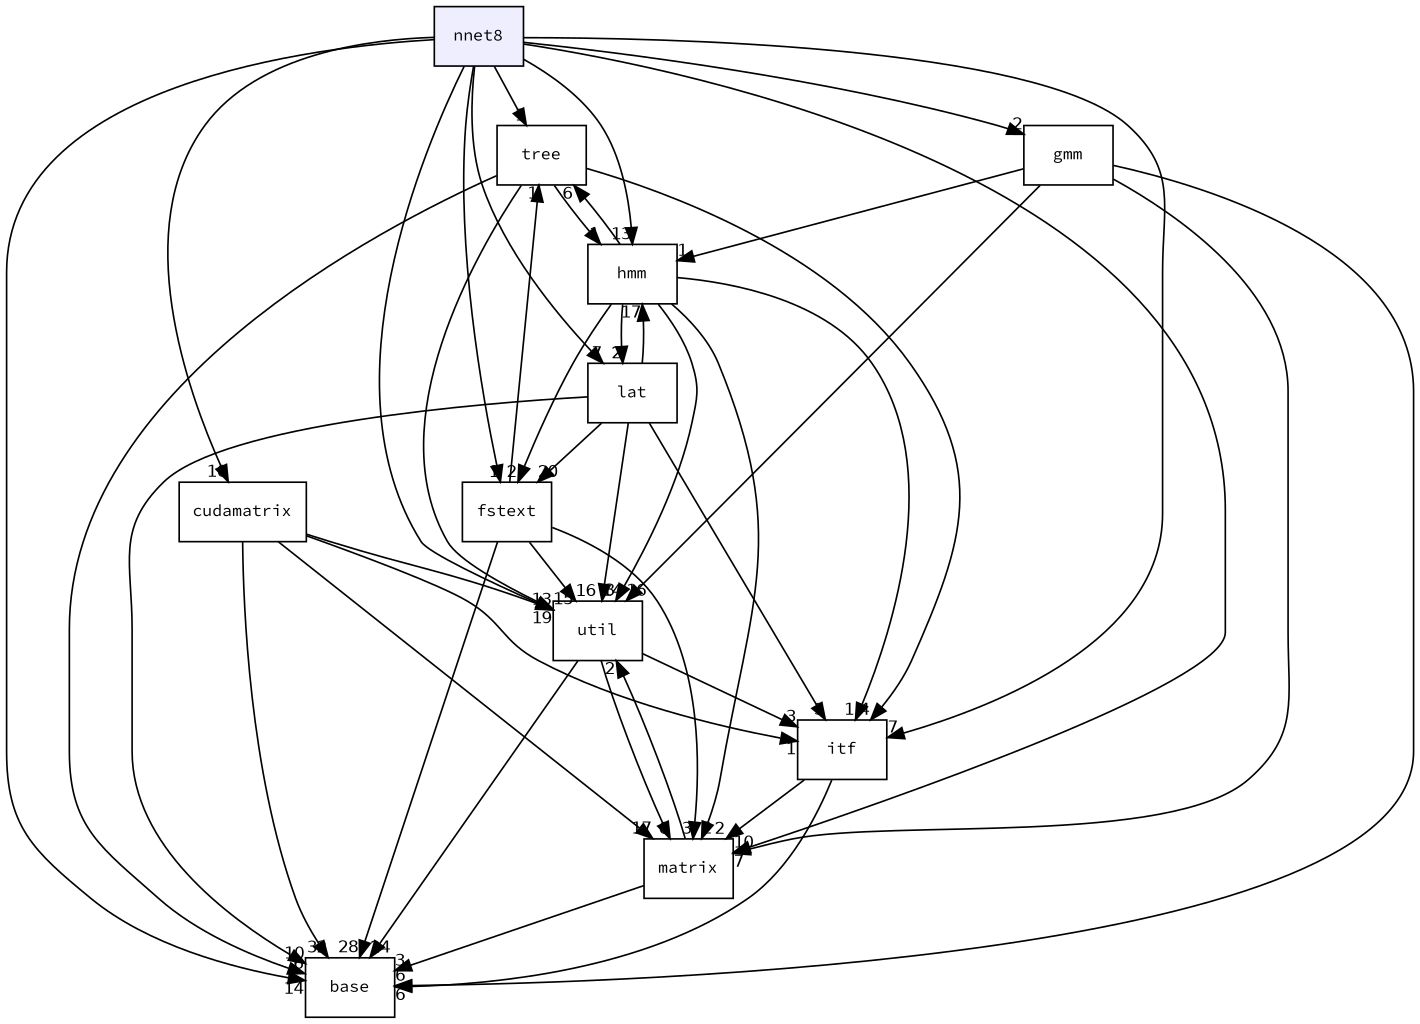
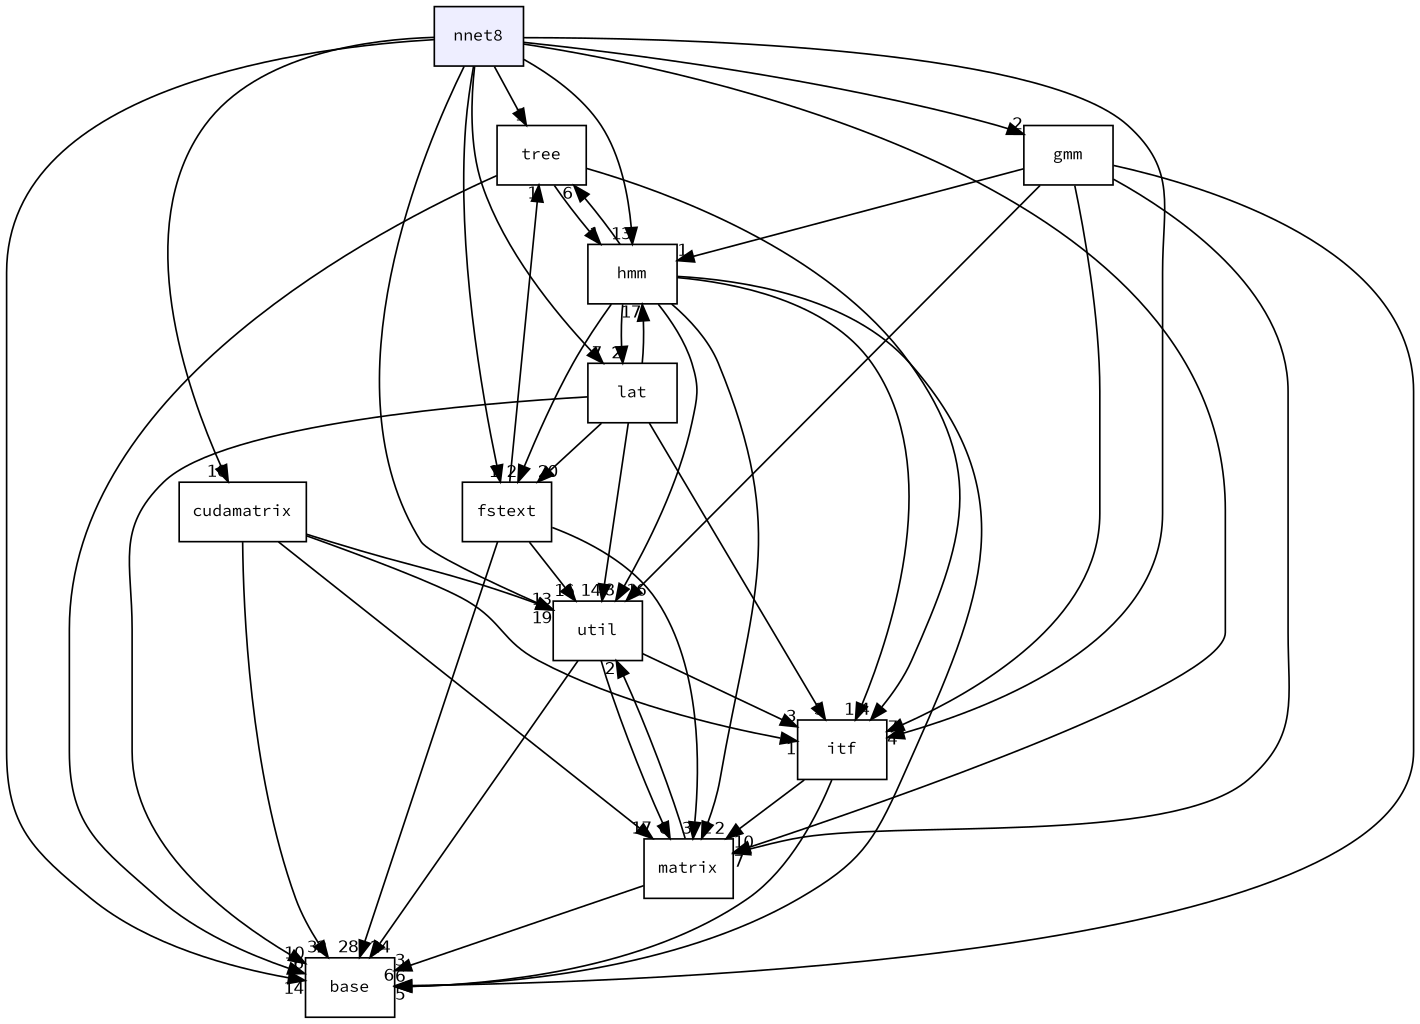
edge "tree" -> "util": removed
edge "gmm" -> "itf": added
edge "hmm" -> "base": added
